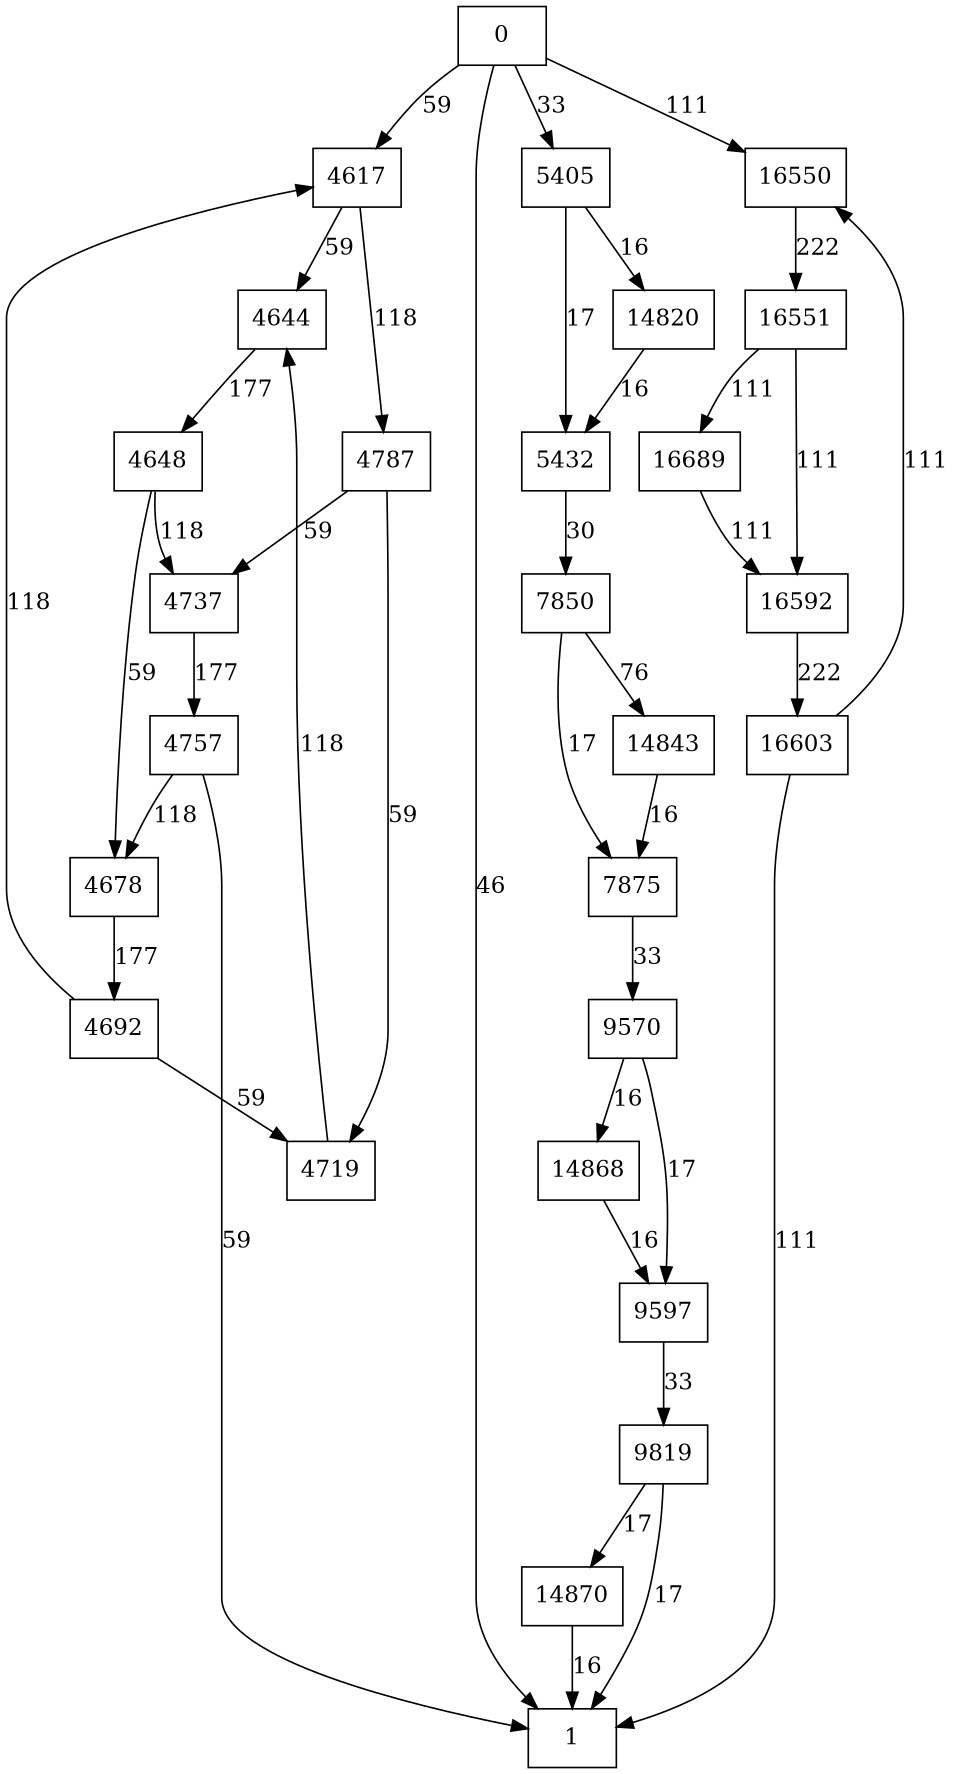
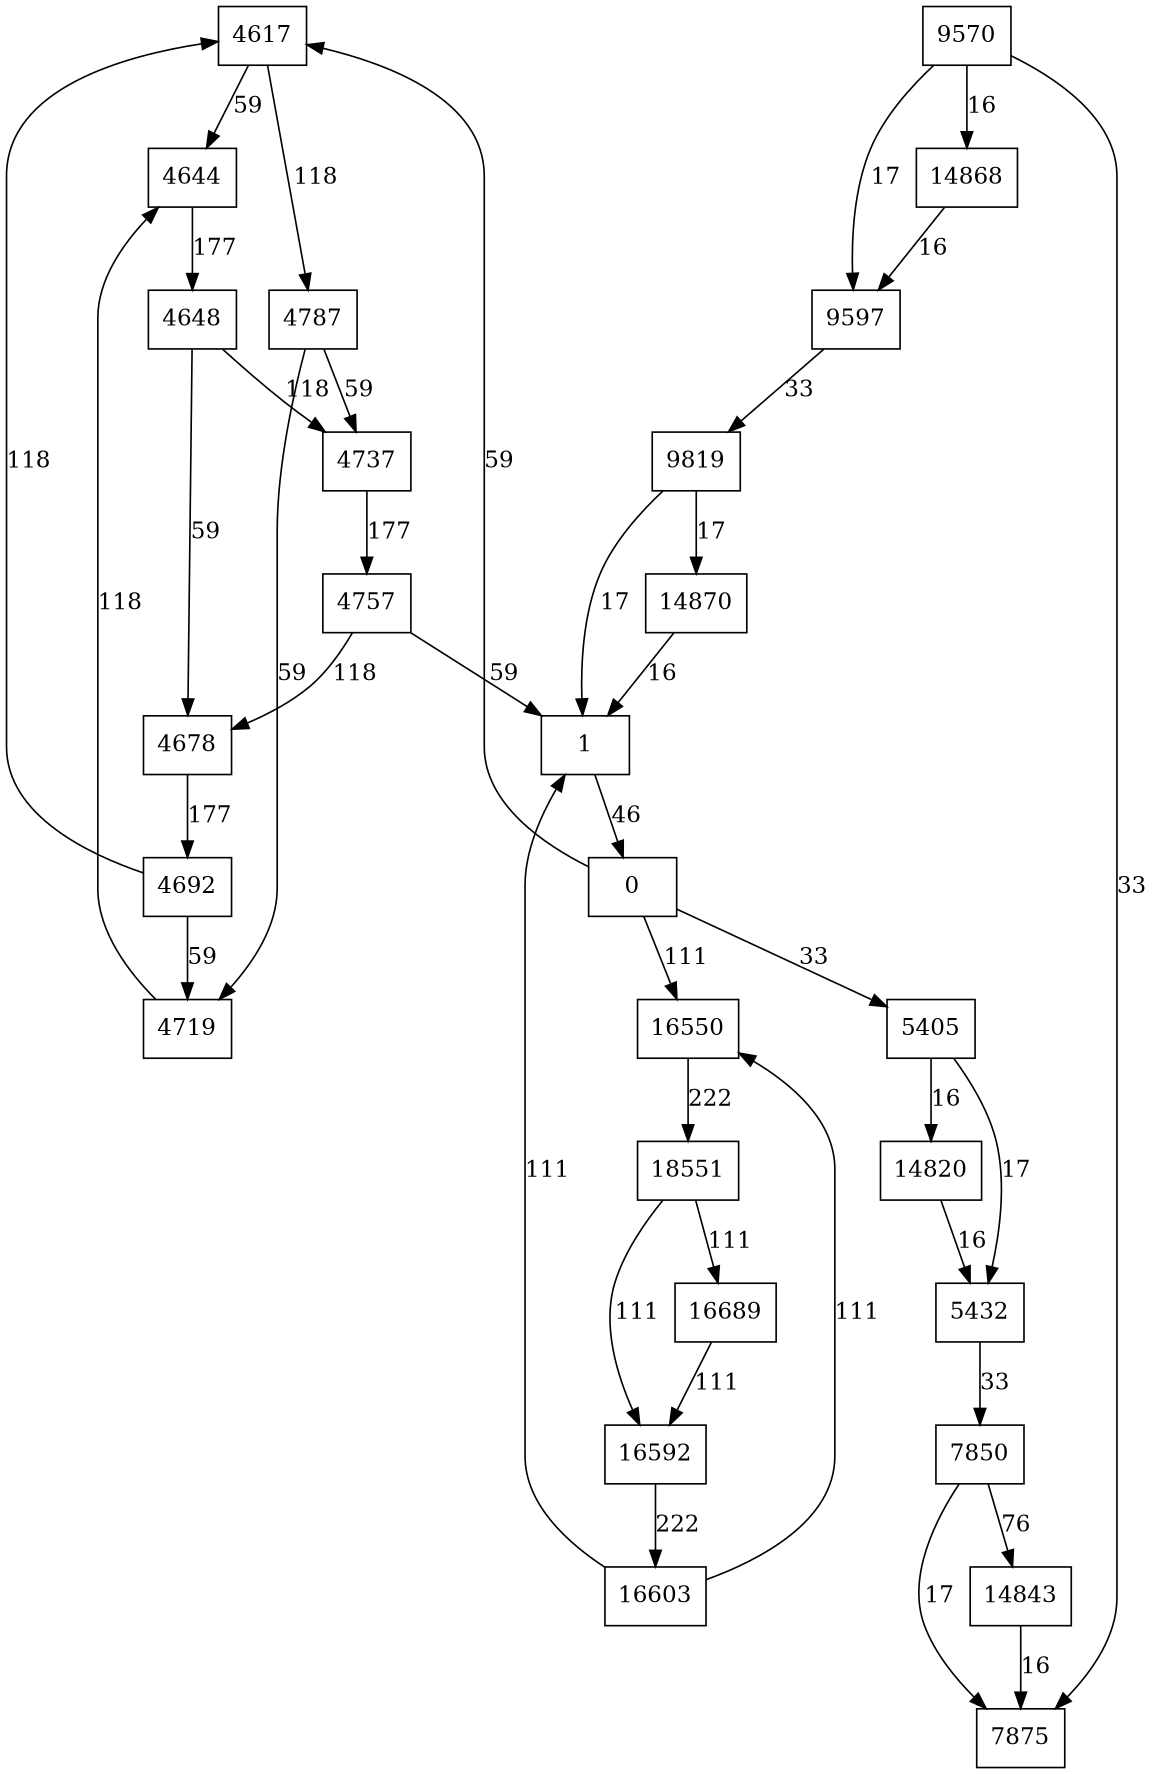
node "16551": label "16551" -> "18551"
edge "5432" -> "7850": label "30" -> "33"
edge "0" -> "1": reversed
edge "7875" -> "9570": reversed
